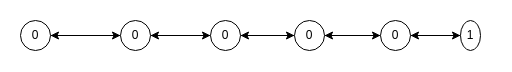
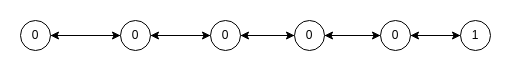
node "1": size 20x30 -> 30x30
